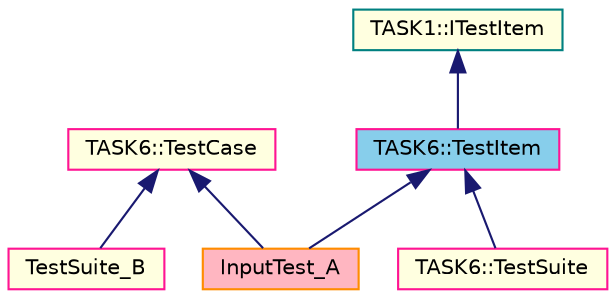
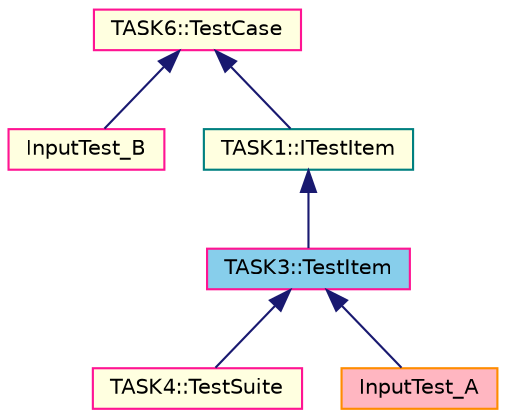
node "TASK6::TestItem": label "TASK6::TestItem" -> "TASK3::TestItem"
edge "InputTest_A" -> "TASK6::TestCase": now "TASK1::ITestItem" -> "TASK6::TestCase"
node "TestSuite_B": label "TestSuite_B" -> "InputTest_B"
node "TASK6::TestSuite": label "TASK6::TestSuite" -> "TASK4::TestSuite"
